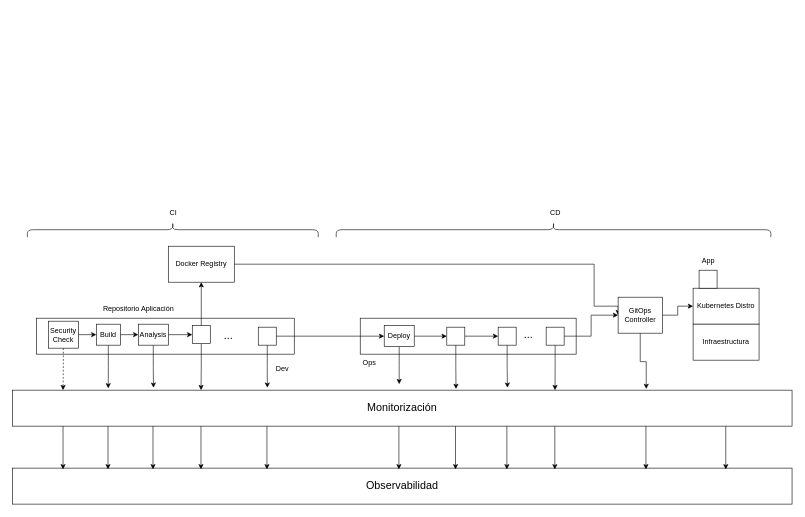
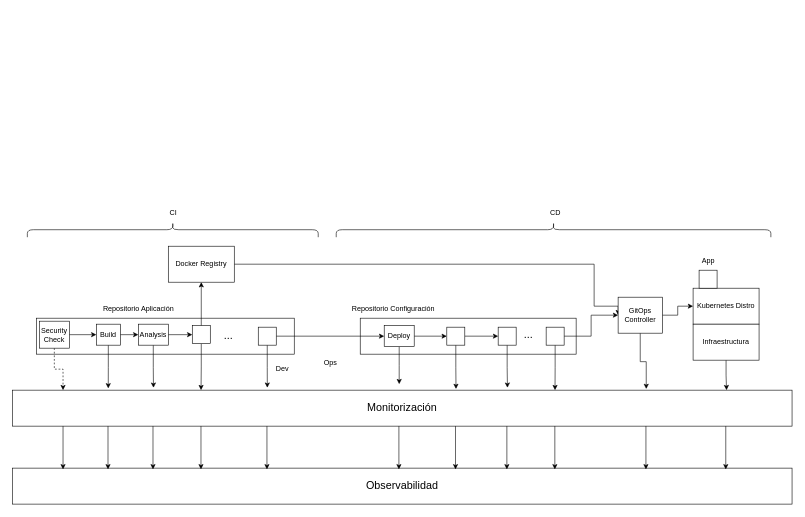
node "Repositorio Configuración": added
node "Security Check": moved (63, 335) -> (54, 335)
node "Ops": moved (369, 363) -> (330, 363)
edge "Infraestructura" -> "Monitorización": added
